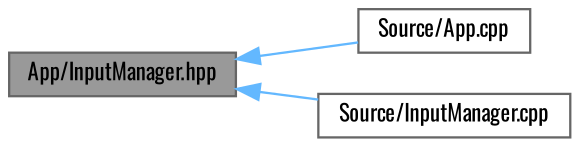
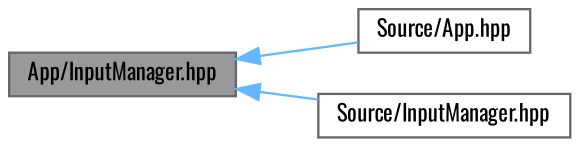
node "Source/App.cpp": label "Source/App.cpp" -> "Source/App.hpp"
node "Source/InputManager.cpp": label "Source/InputManager.cpp" -> "Source/InputManager.hpp"
